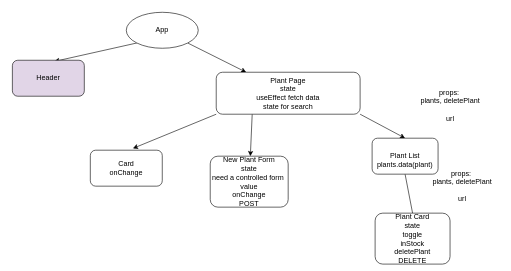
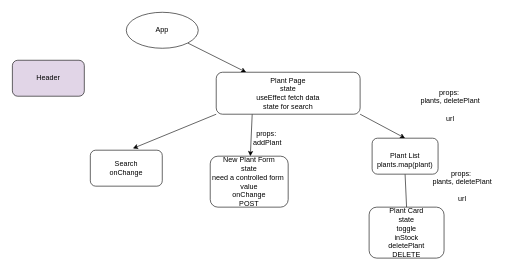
edge "App" -> "Header": removed
node "props: addPlant": added
node "Plant List plants.data(plant)": label "Plant List plants.data(plant)" -> "Plant List plants.map(plant)"
node "Card onChange": label "Card onChange" -> "Search onChange"
node "Plant Card state toggle inStock deletePlant DELETE": moved (413, 239) -> (407, 233)
